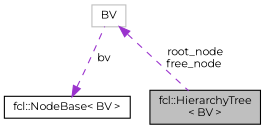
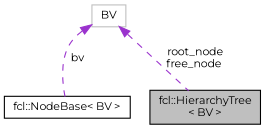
edge "BV" -> "fcl::NodeBase< BV >": reversed
